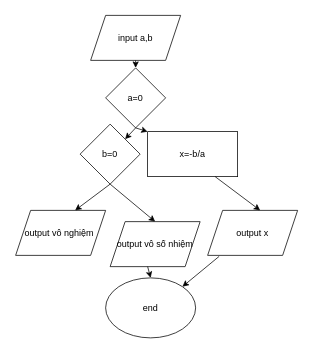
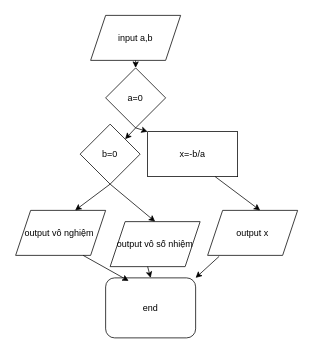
edge "output vô nghiệm" -> "end": added
node "end": shape ellipse -> rounded rectangle
